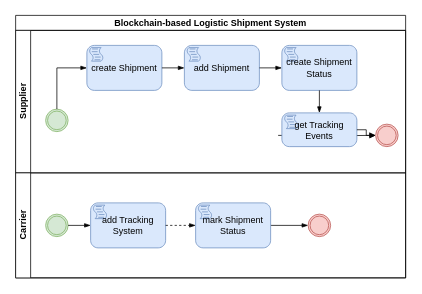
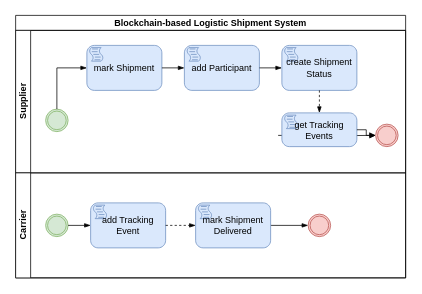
node "create Shipment": label "create Shipment" -> "mark Shipment"
node "add Shipment": label "add Shipment" -> "add Participant"
edge "create Shipment Status" -> "get Tracking Events": style solid -> dashed
node "add Tracking System": label "add Tracking System" -> "add Tracking Event"
node "mark Shipment Status": label "mark Shipment Status" -> "mark Shipment Delivered"
